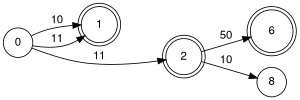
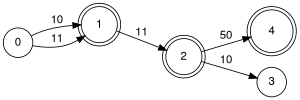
node "6": label "6" -> "4"
edge "0" -> "2": now "1" -> "2"
node "8": label "8" -> "3"
